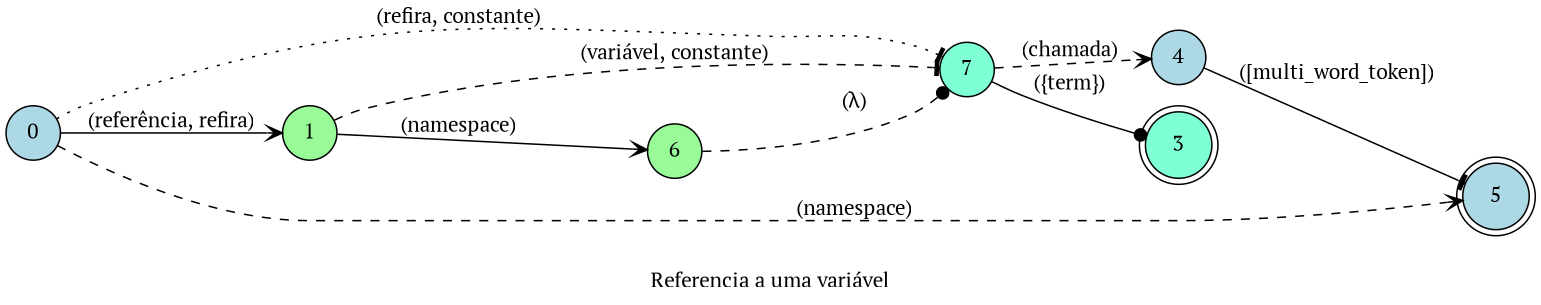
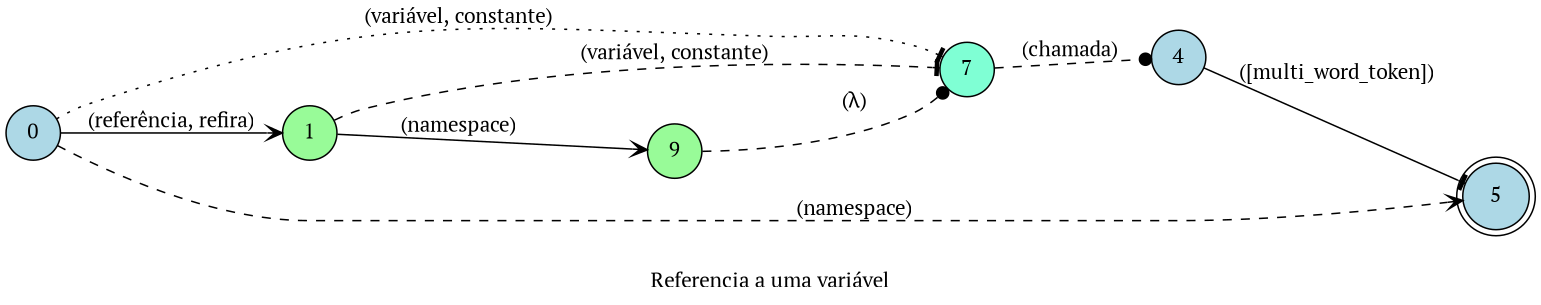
edge "0" -> "7": label "(refira, constante)" -> "(variável, constante)"
edge "7" -> "4": arrowhead vee -> dot
node "3": removed
node "6": label "6" -> "9"
